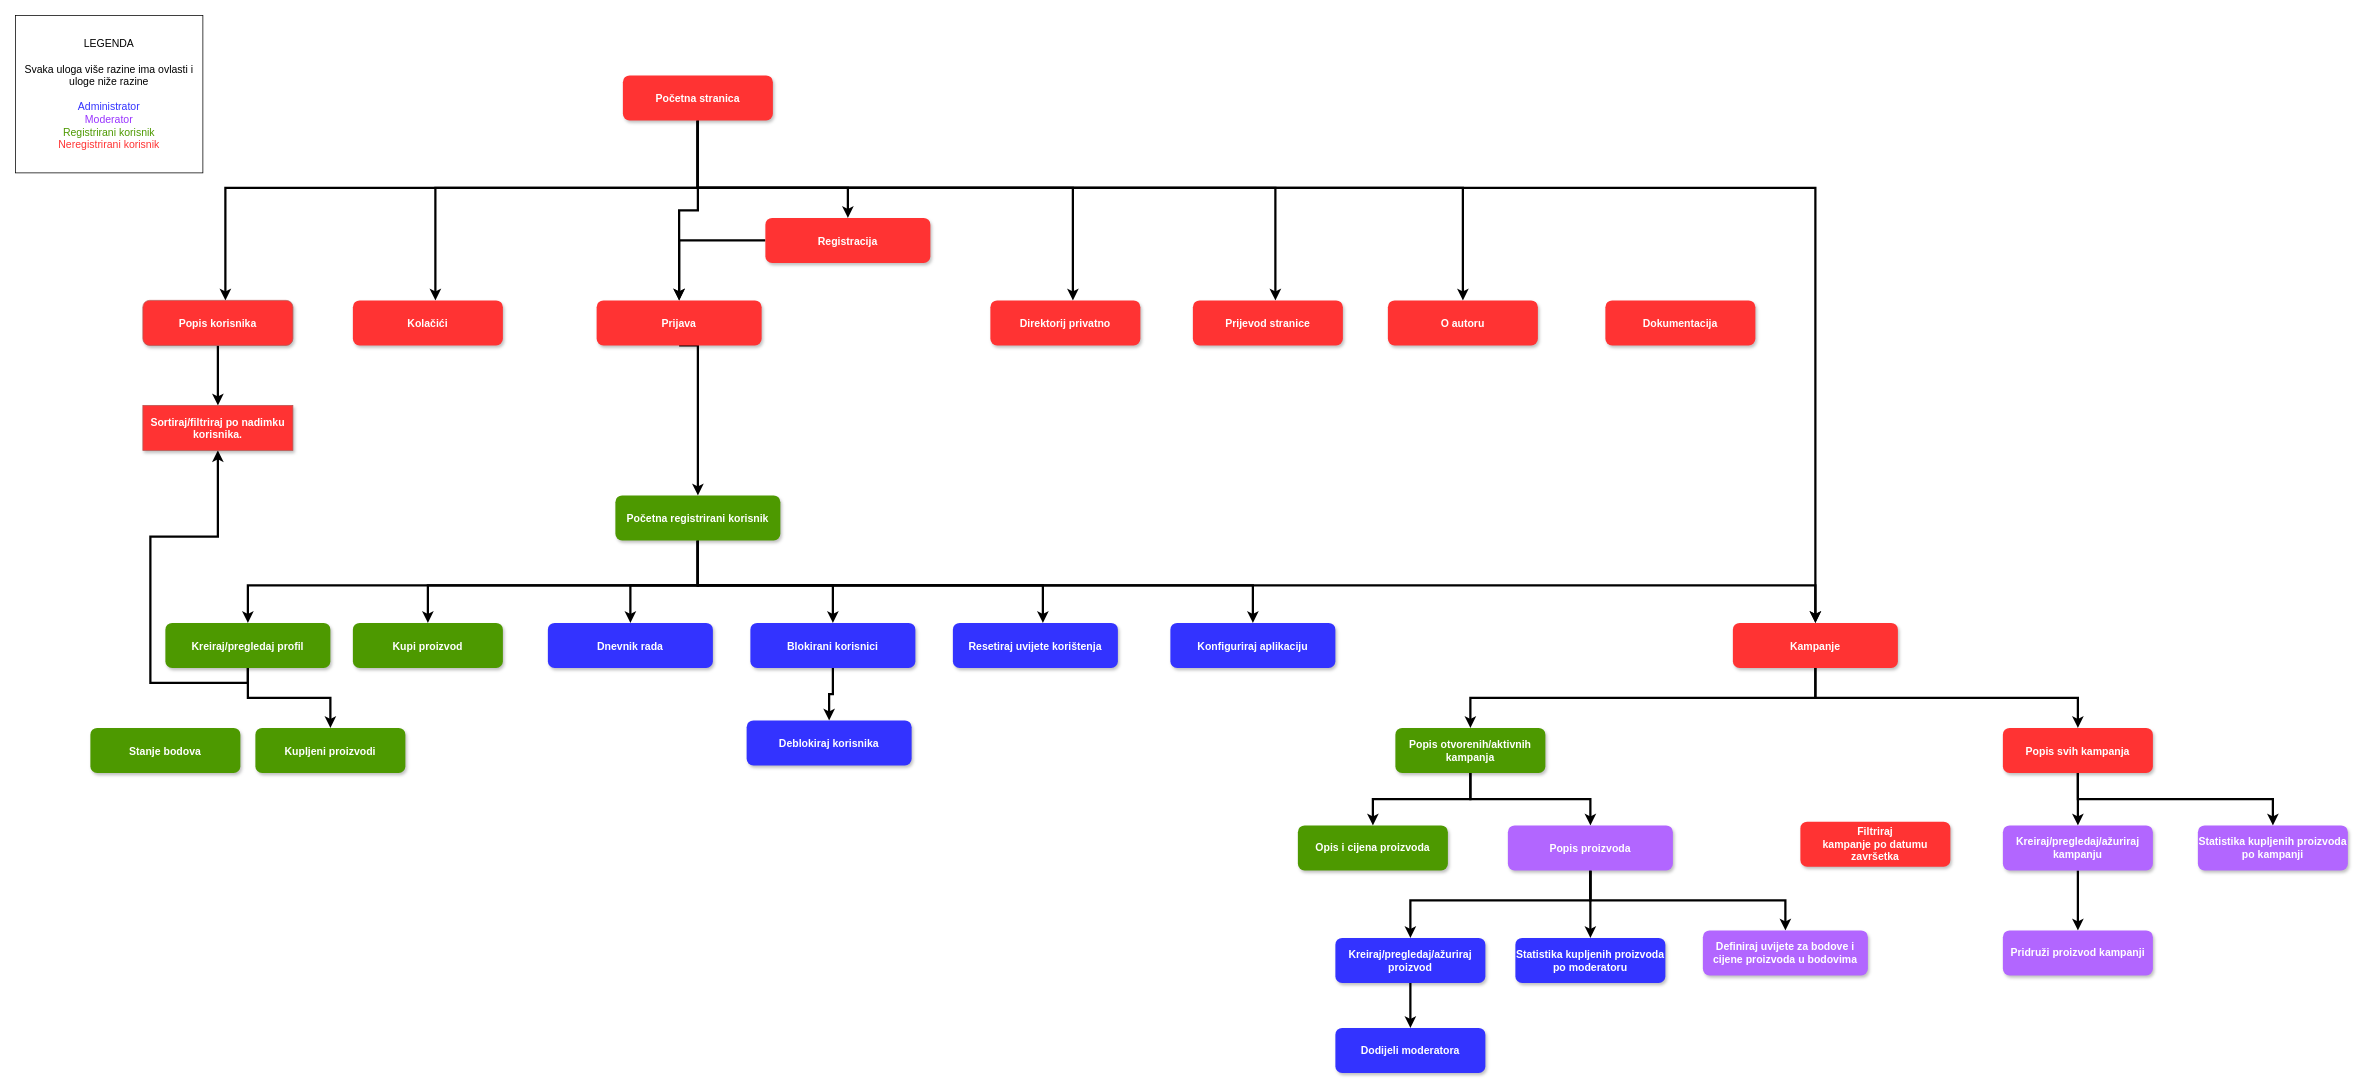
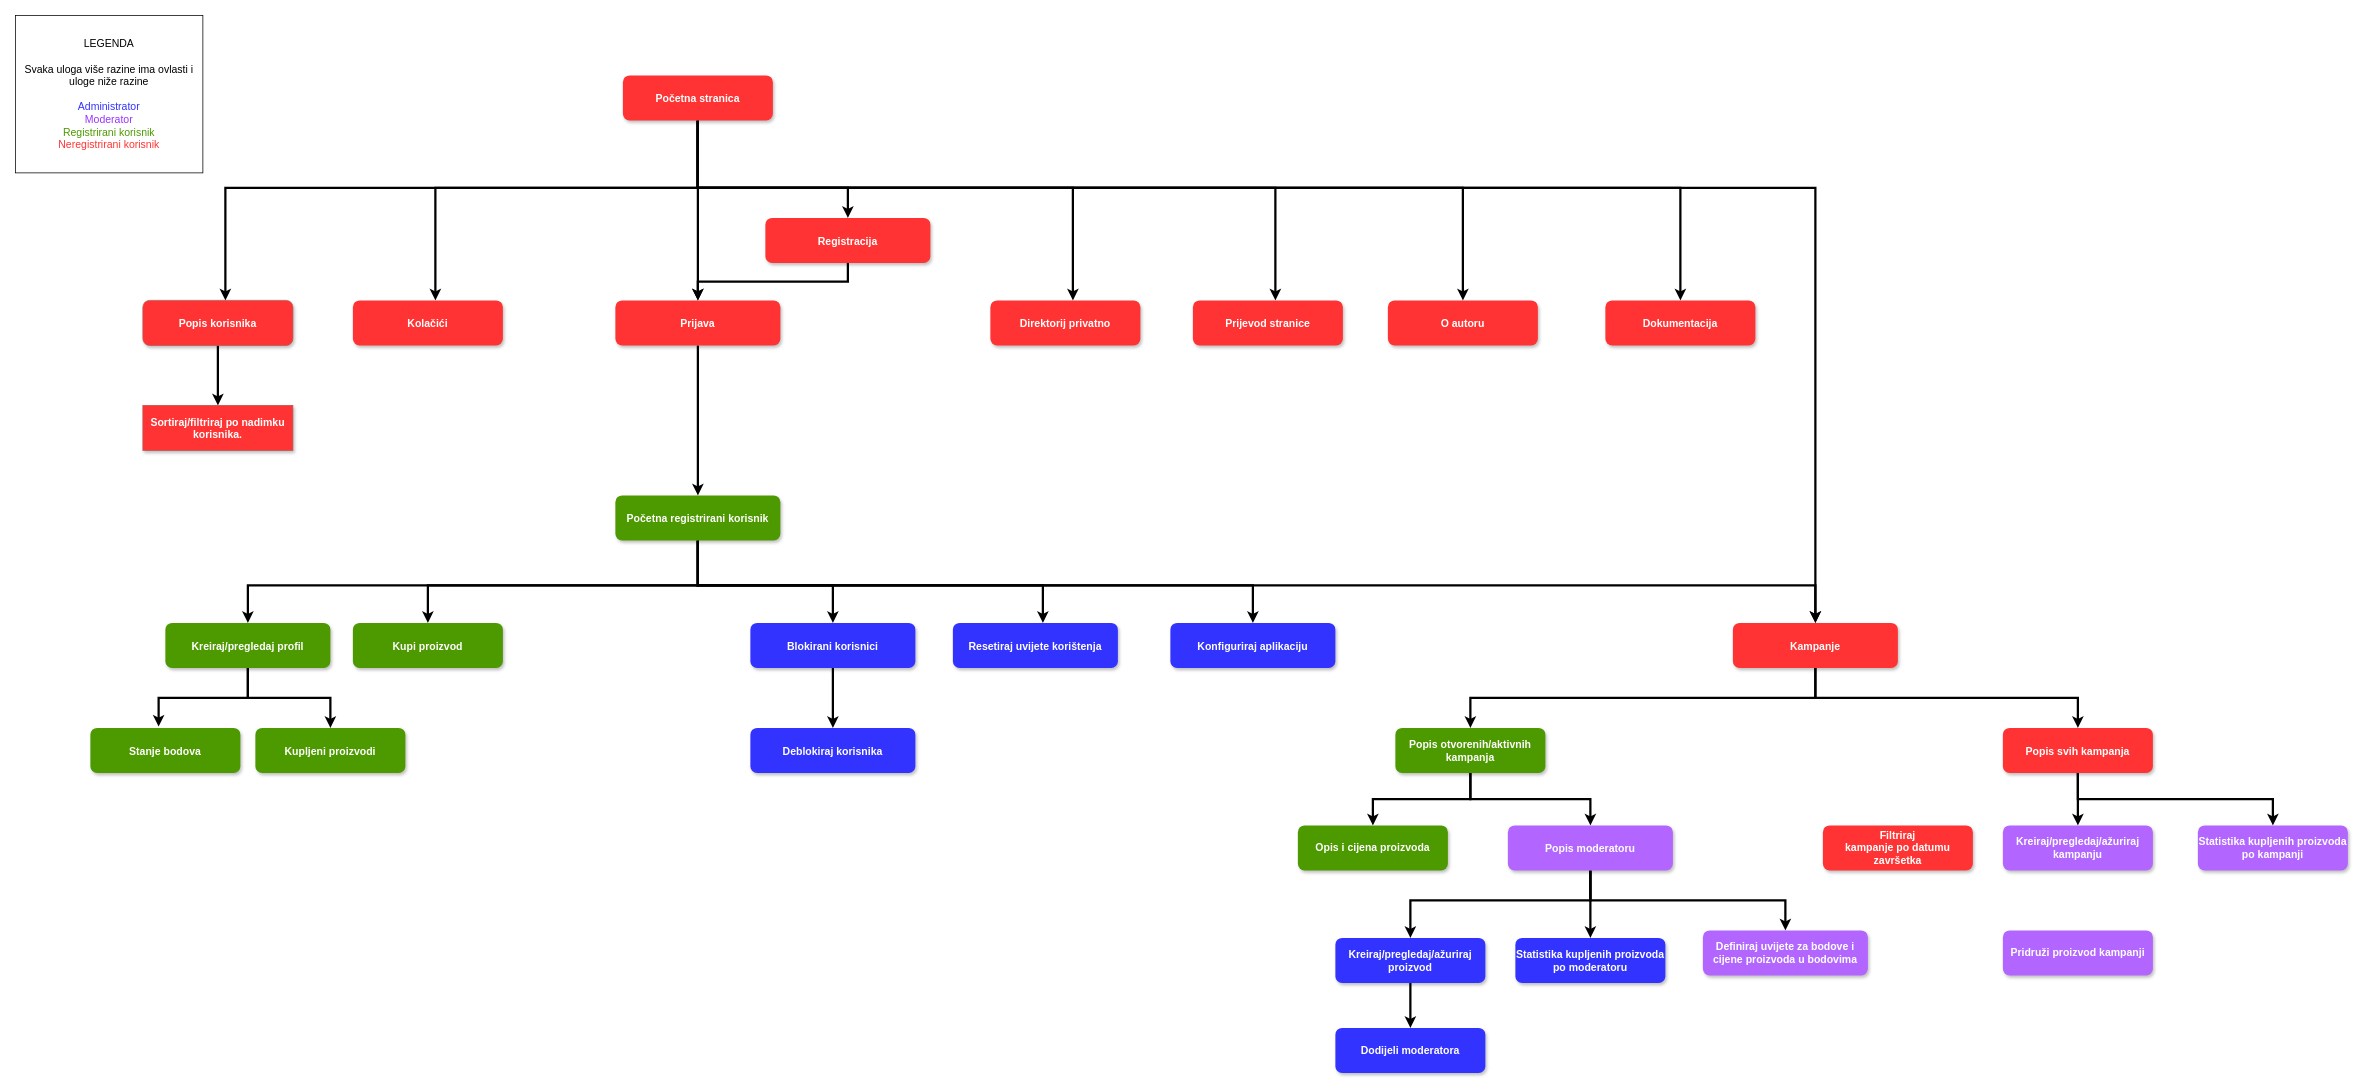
edge "Početna stranica" -> "Dokumentacija": added
node "Prijava": moved (679, 323) -> (698, 323)
edge "Kreiraj/pregledaj profil" -> "Sortiraj/filtriraj po nadimku korisnika.": now "Kreiraj/pregledaj profil" -> "Stanje bodova"
edge "Početna registrirani korisnik" -> "Dnevnik rada": removed
node "Dnevnik rada": removed
node "Deblokiraj korisnika": moved (829, 743) -> (833, 750)
node "Filtriraj kampanje po datumu završetka": moved (1875, 844) -> (1898, 848)
node "Popis proizvoda": label "Popis proizvoda" -> "Popis moderatoru"
edge "Kreiraj/pregledaj/ažuriraj kampanju" -> "Pridruži proizvod kampanji": removed
